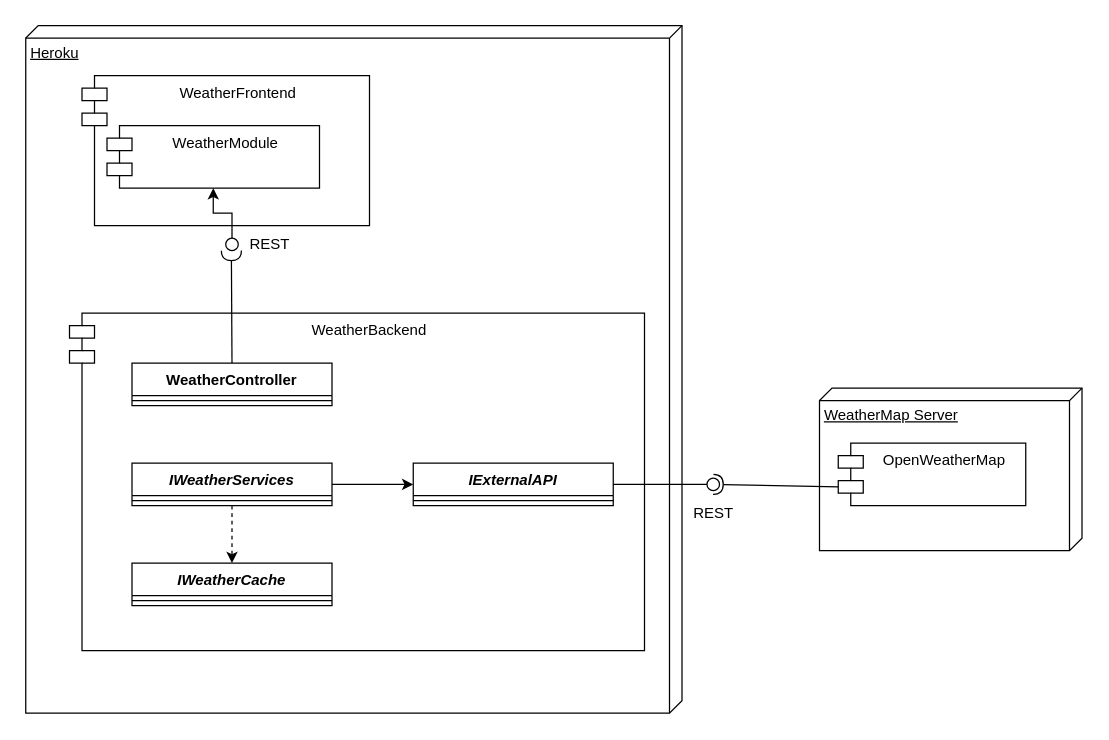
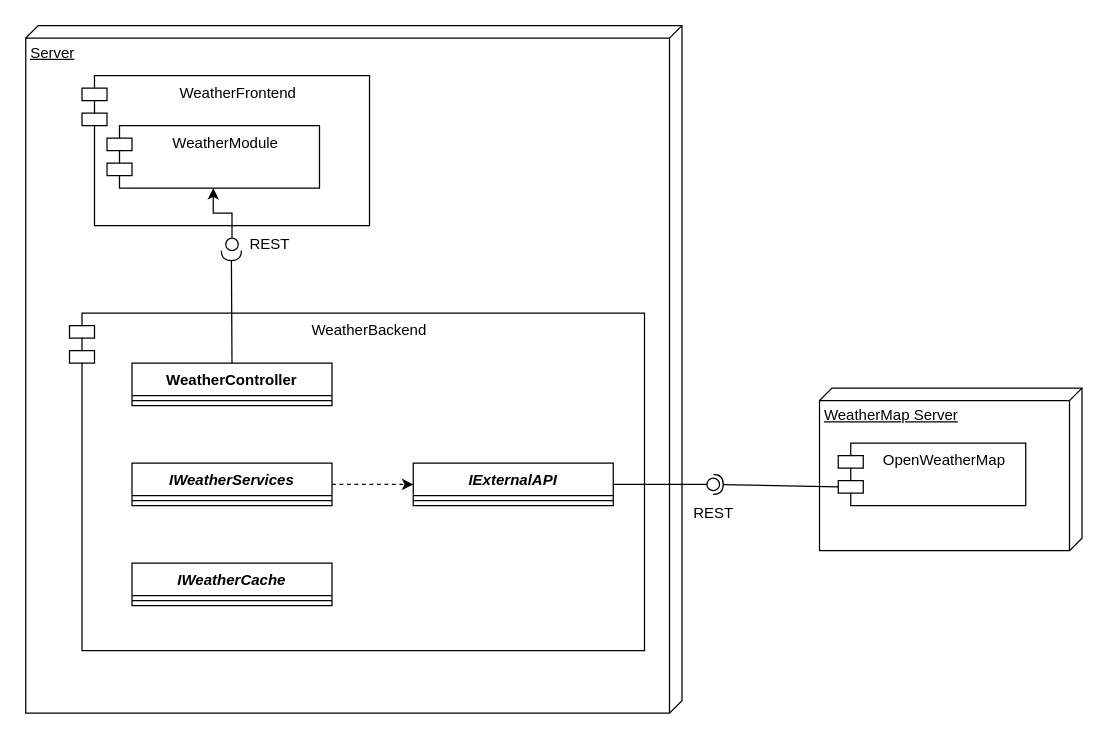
node "Heroku": label "Heroku" -> "Server"
edge "IWeatherServices" -> "IExternalAPI": style solid -> dashed
edge "IWeatherServices" -> "IWeatherCache": removed
